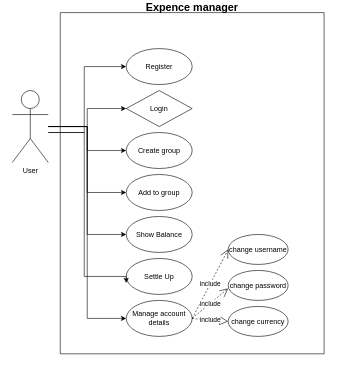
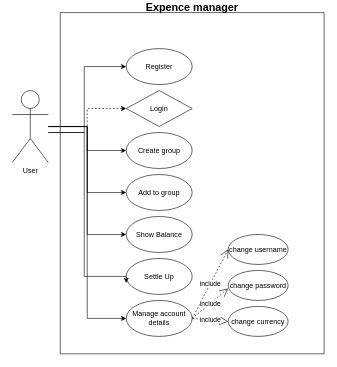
edge "User" -> "Login": style solid -> dashed
